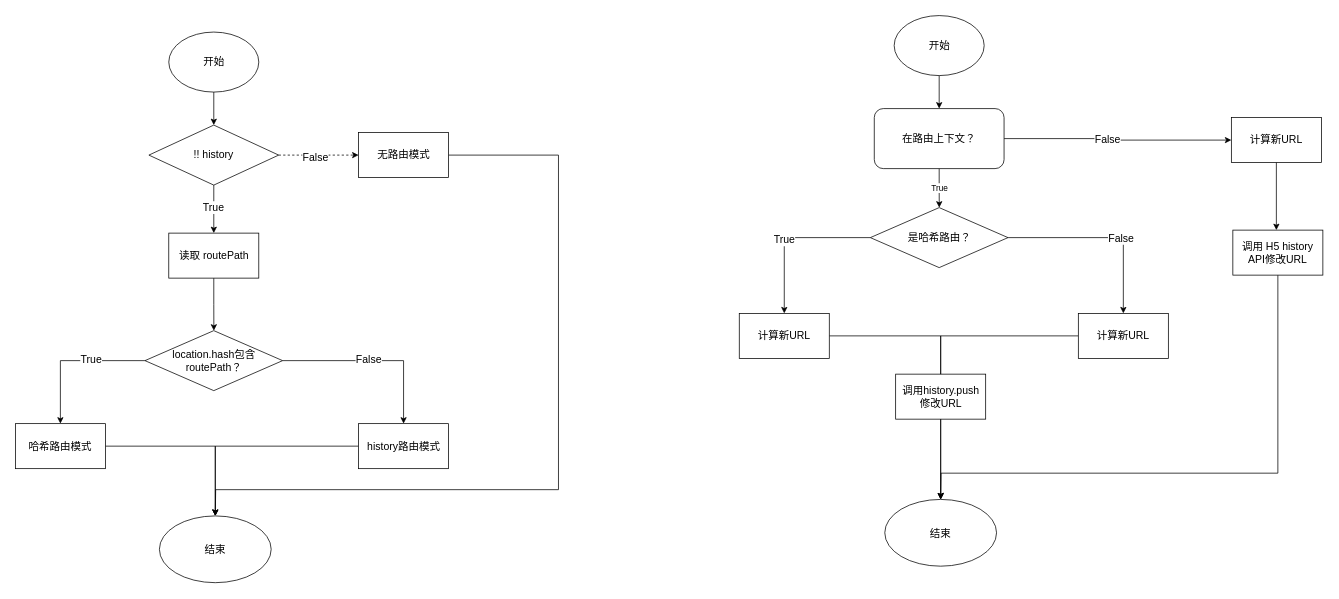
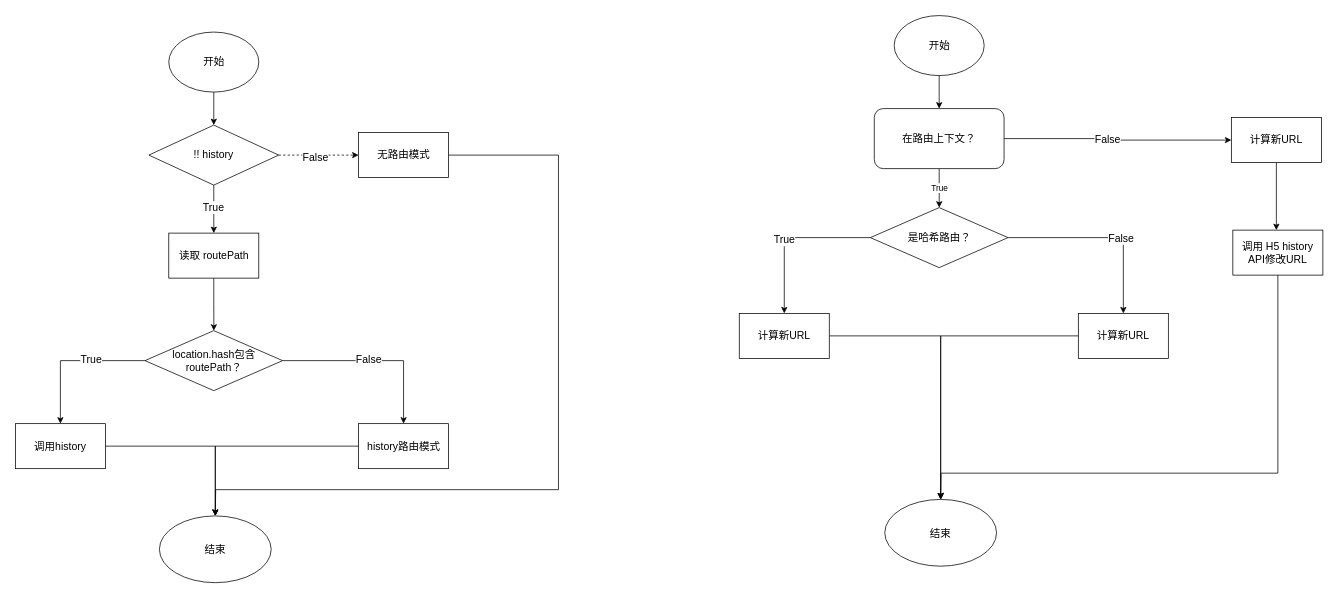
node "调用history.push 修改URL": removed
node "哈希路由模式": label "哈希路由模式" -> "调用history"
